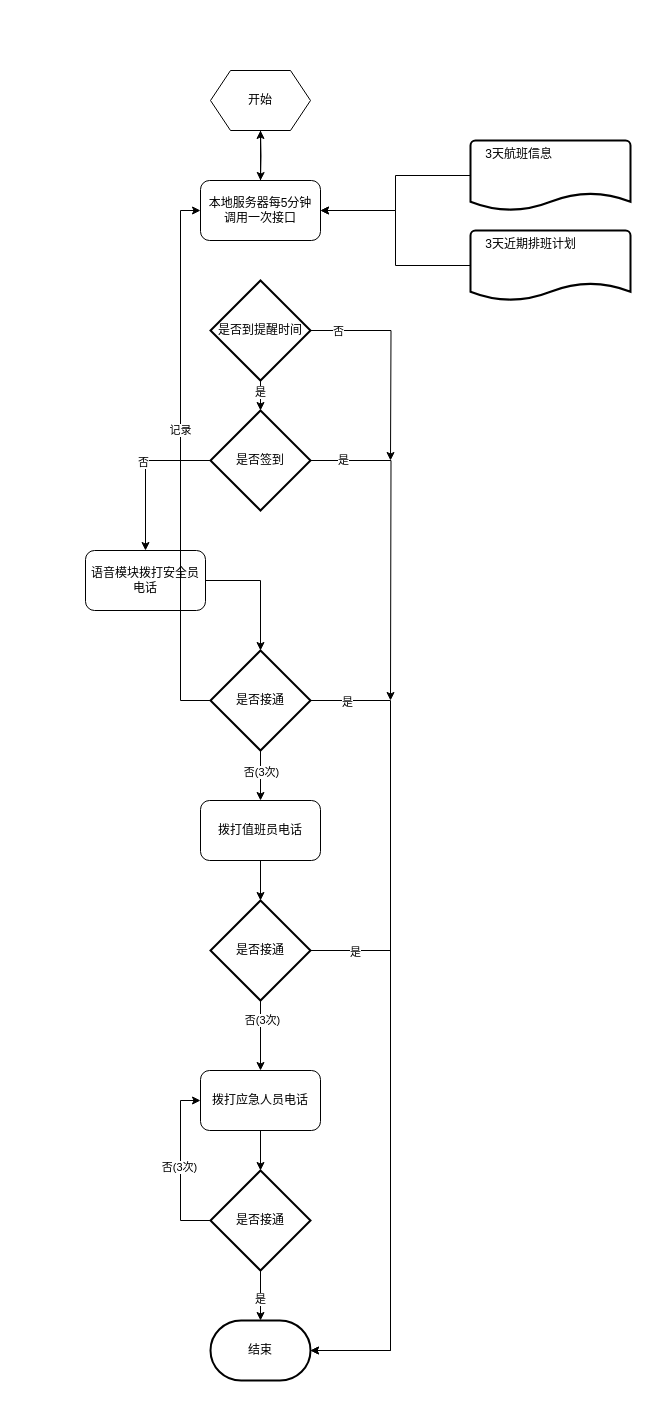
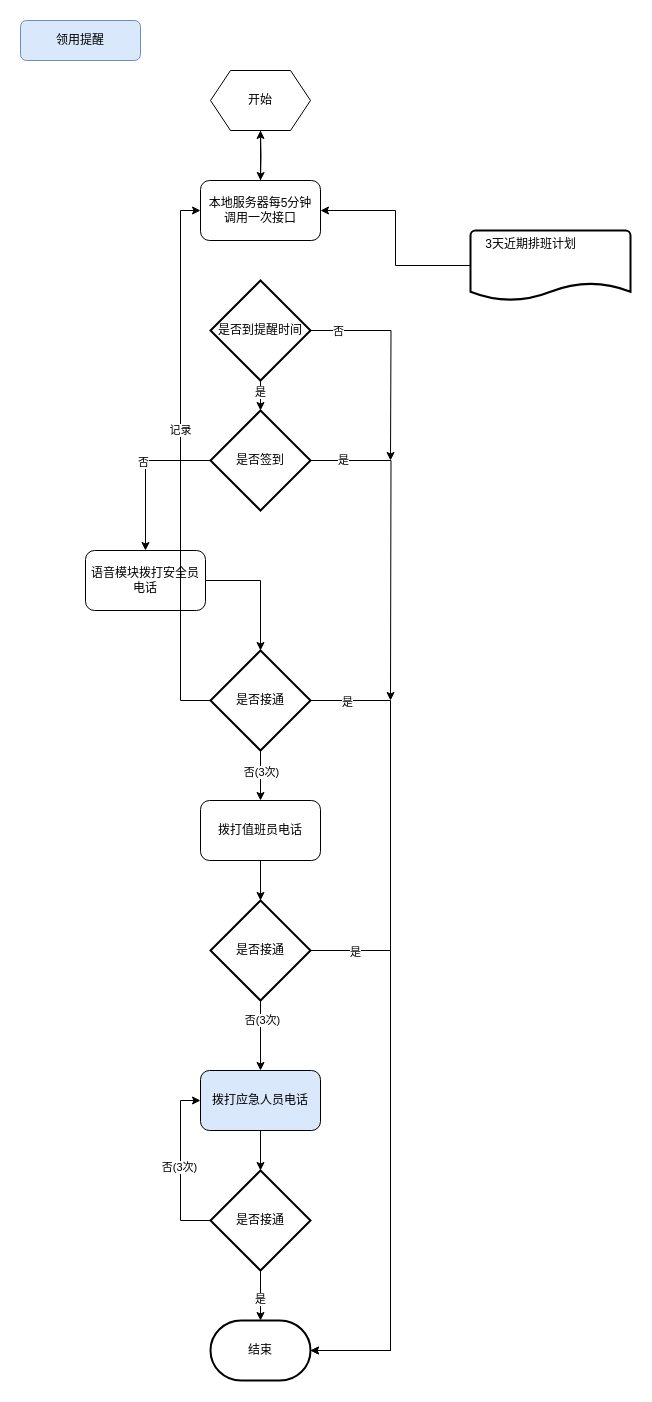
node "领用提醒": added
edge "3天航班信息" -> "本地服务器每5分钟 调用一次接口": removed
node "3天航班信息": removed
node "拨打应急人员电话": fillcolor #ffffff -> #dae8fc
